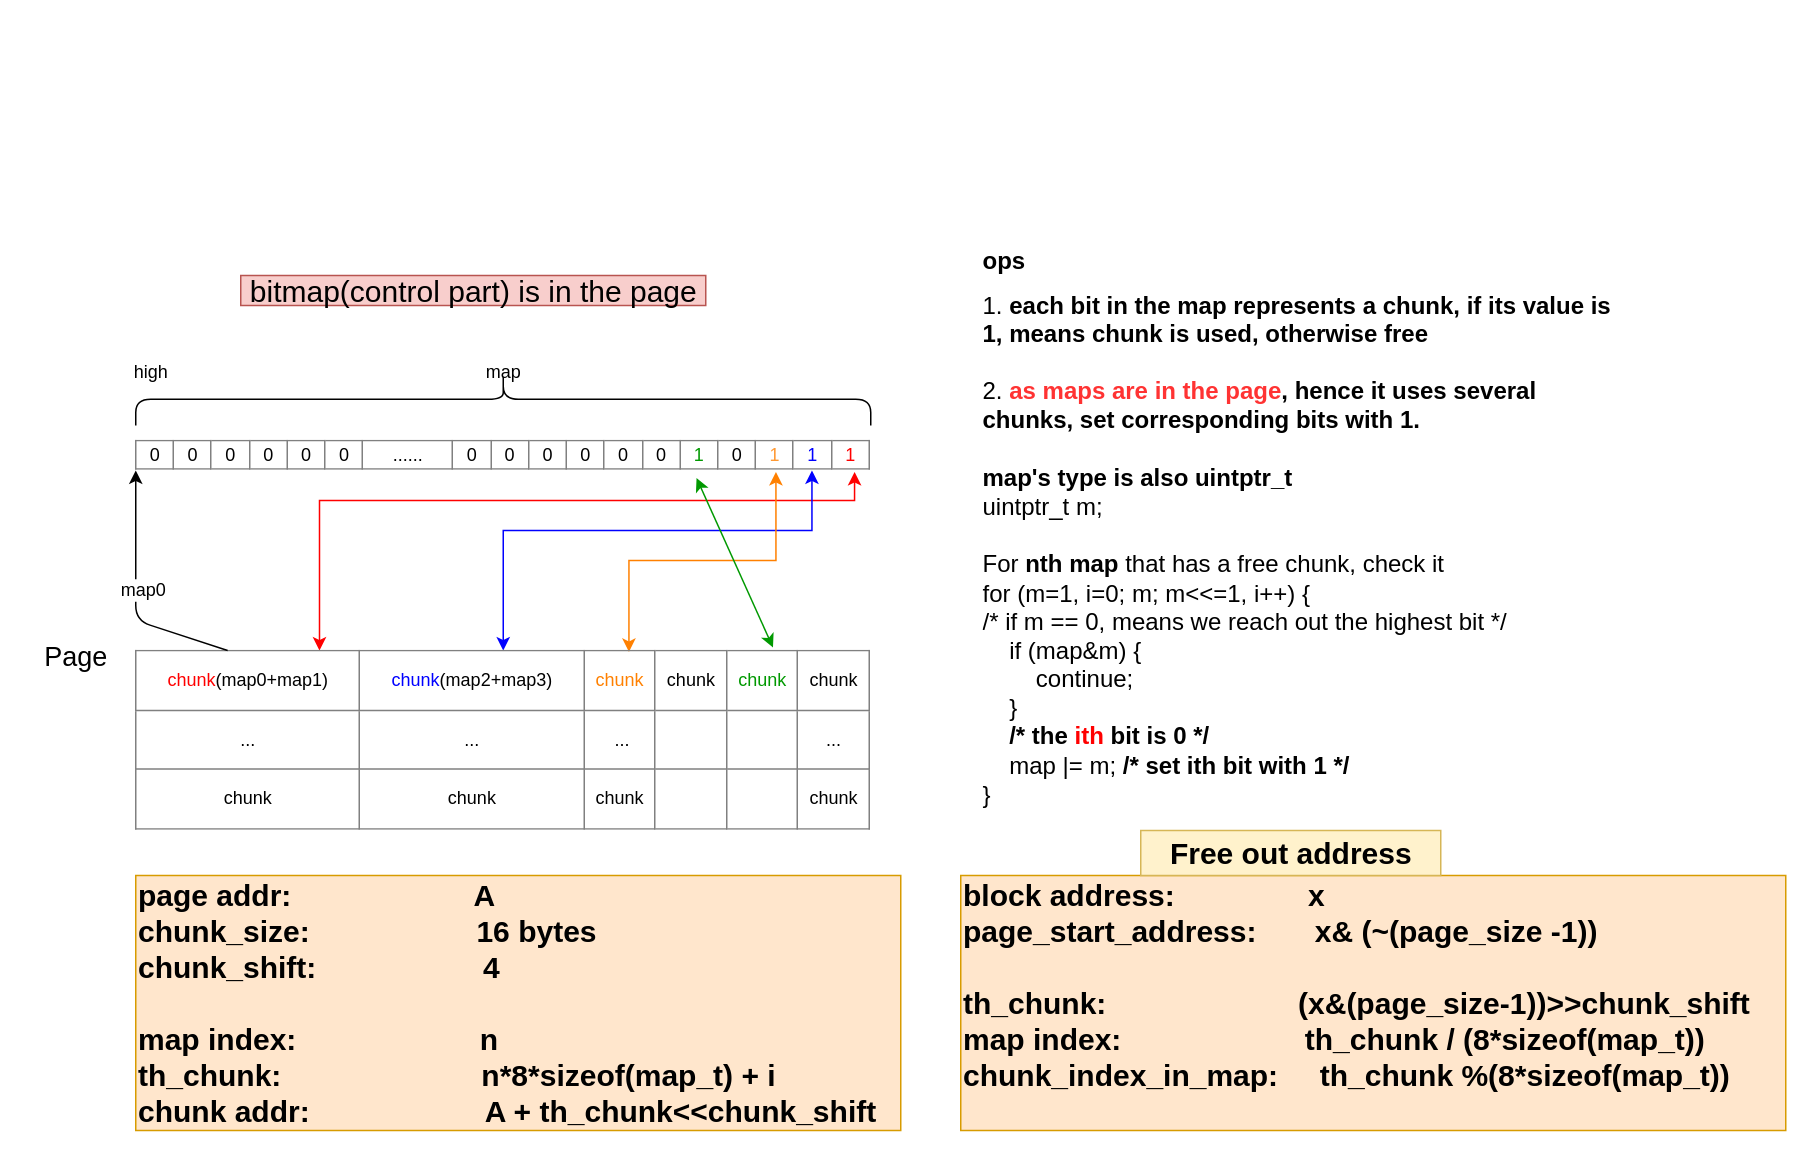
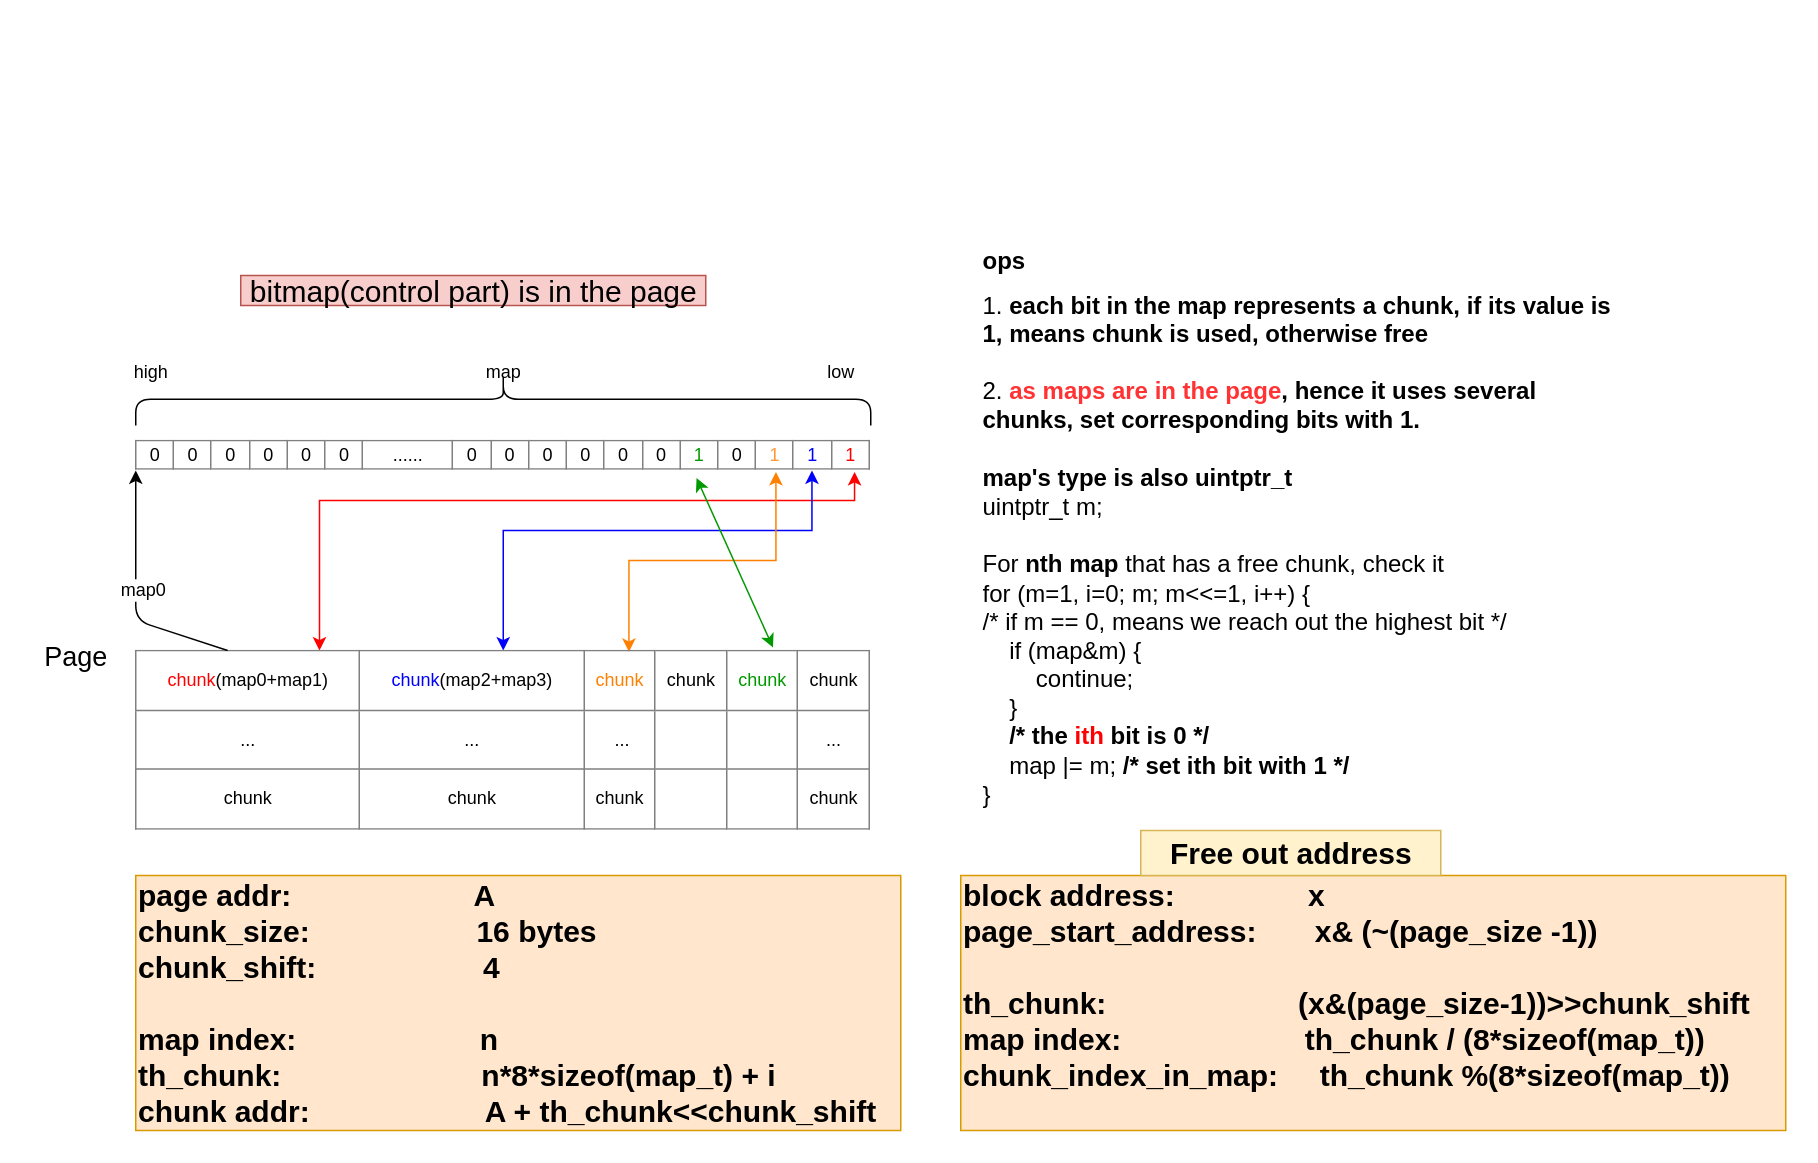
node "low": added
